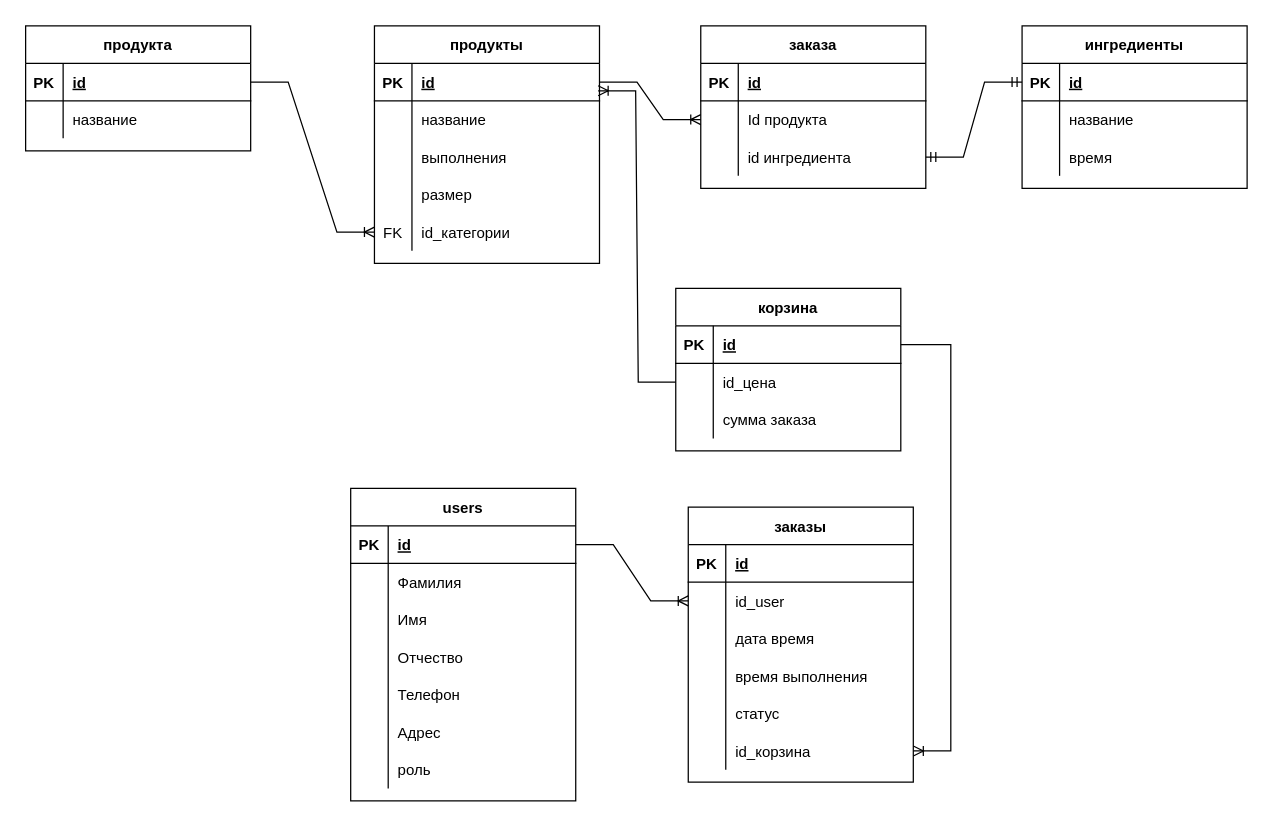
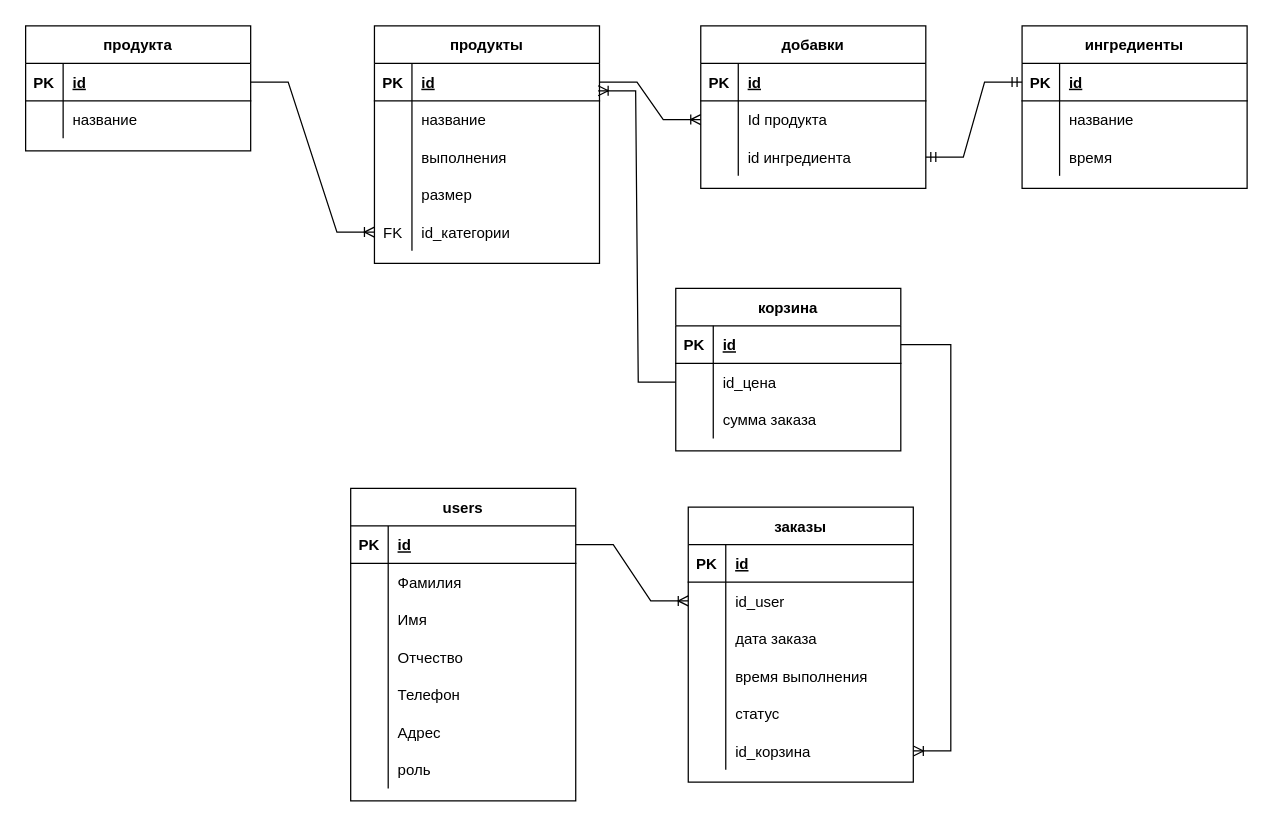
node "заказа": label "заказа" -> "добавки"
node "дата время": label "дата время" -> "дата заказа"
